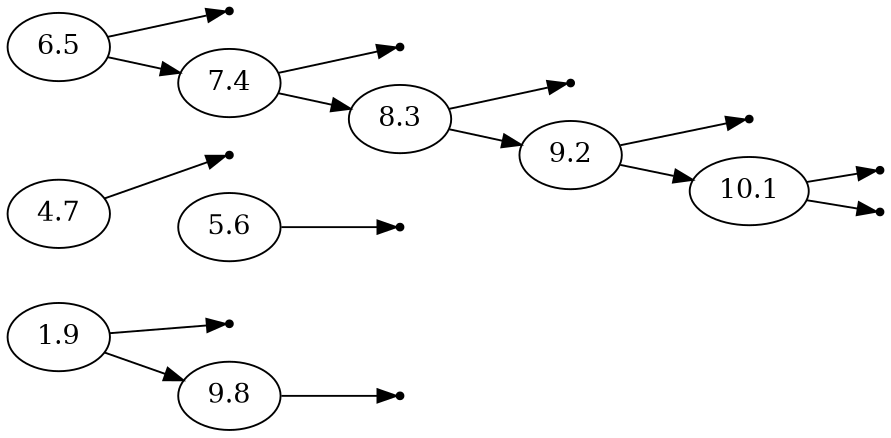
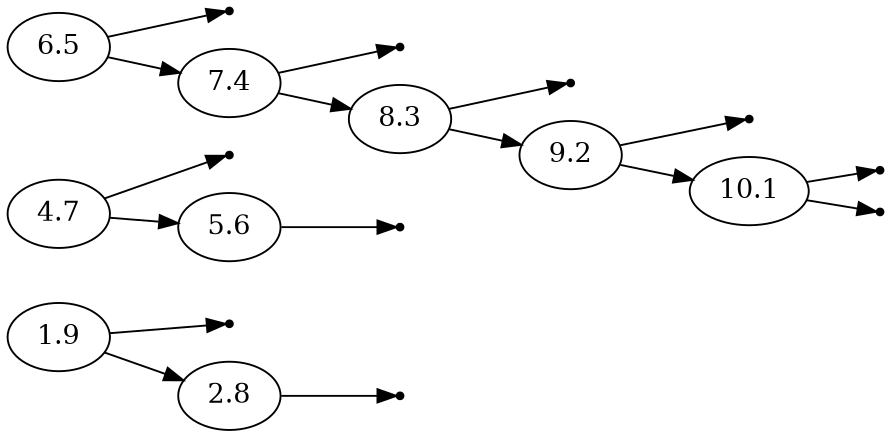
edge "4.7" -> "5.6": added
node "9.8": label "9.8" -> "2.8"
